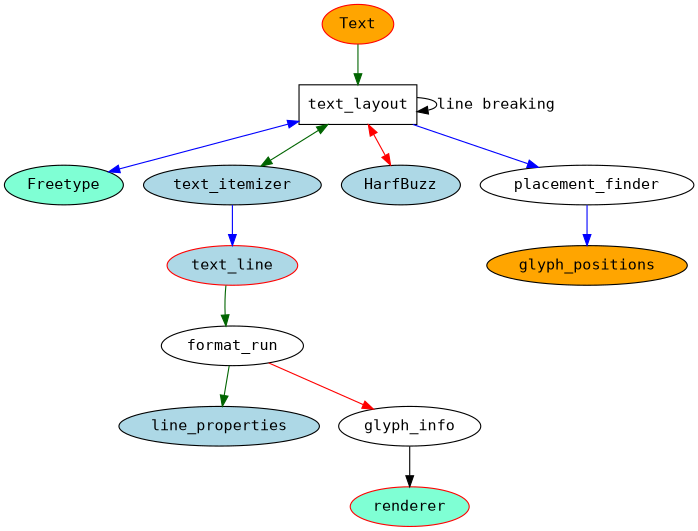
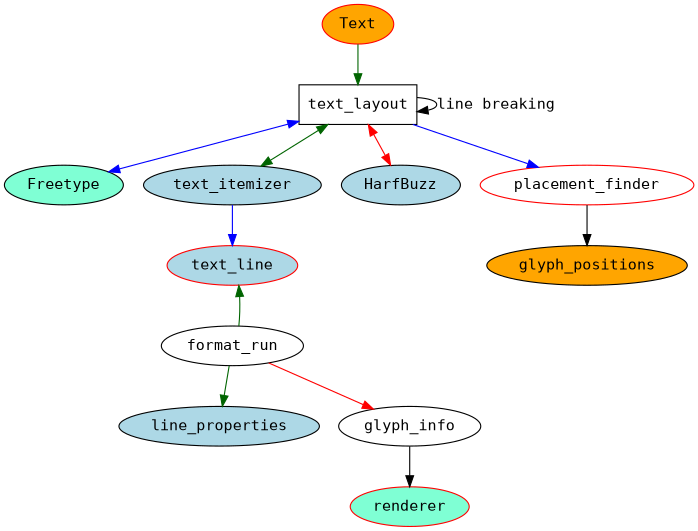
node "placement_finder": color black -> red
edge "placement_finder" -> "glyph_positions": color blue -> black
edge "text_line" -> "format_run": reversed
